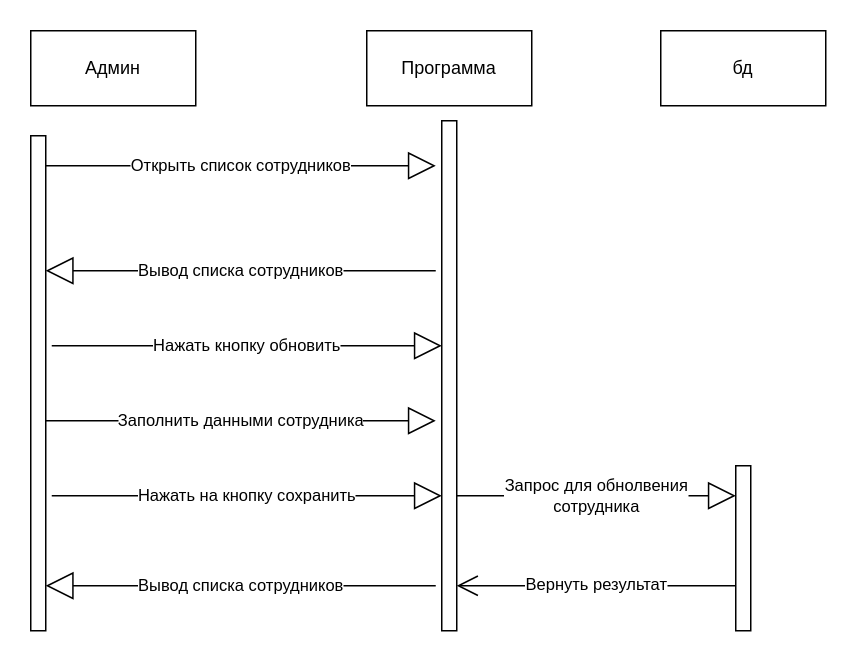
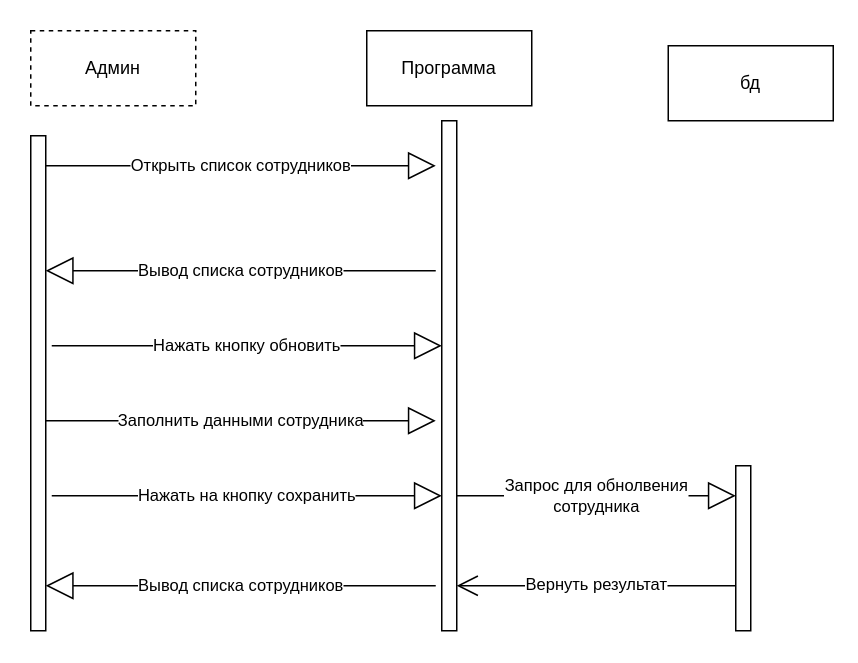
node "Админ": style solid -> dashed
node "бд": moved (743, 68) -> (751, 83)
